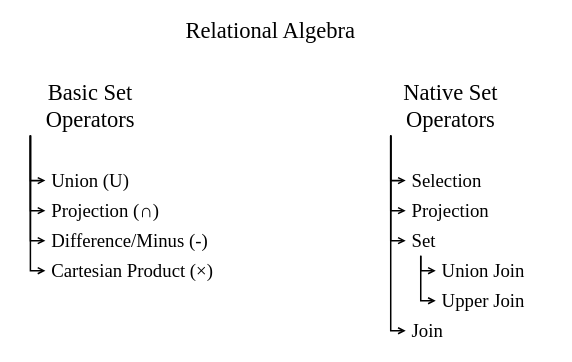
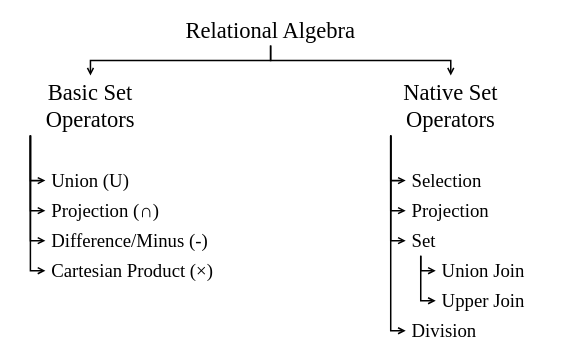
edge "Relational Algebra" -> "Basic Set Operators": added
edge "Relational Algebra" -> "Native Set Operators": added
node "Join": label "Join" -> "Division"
